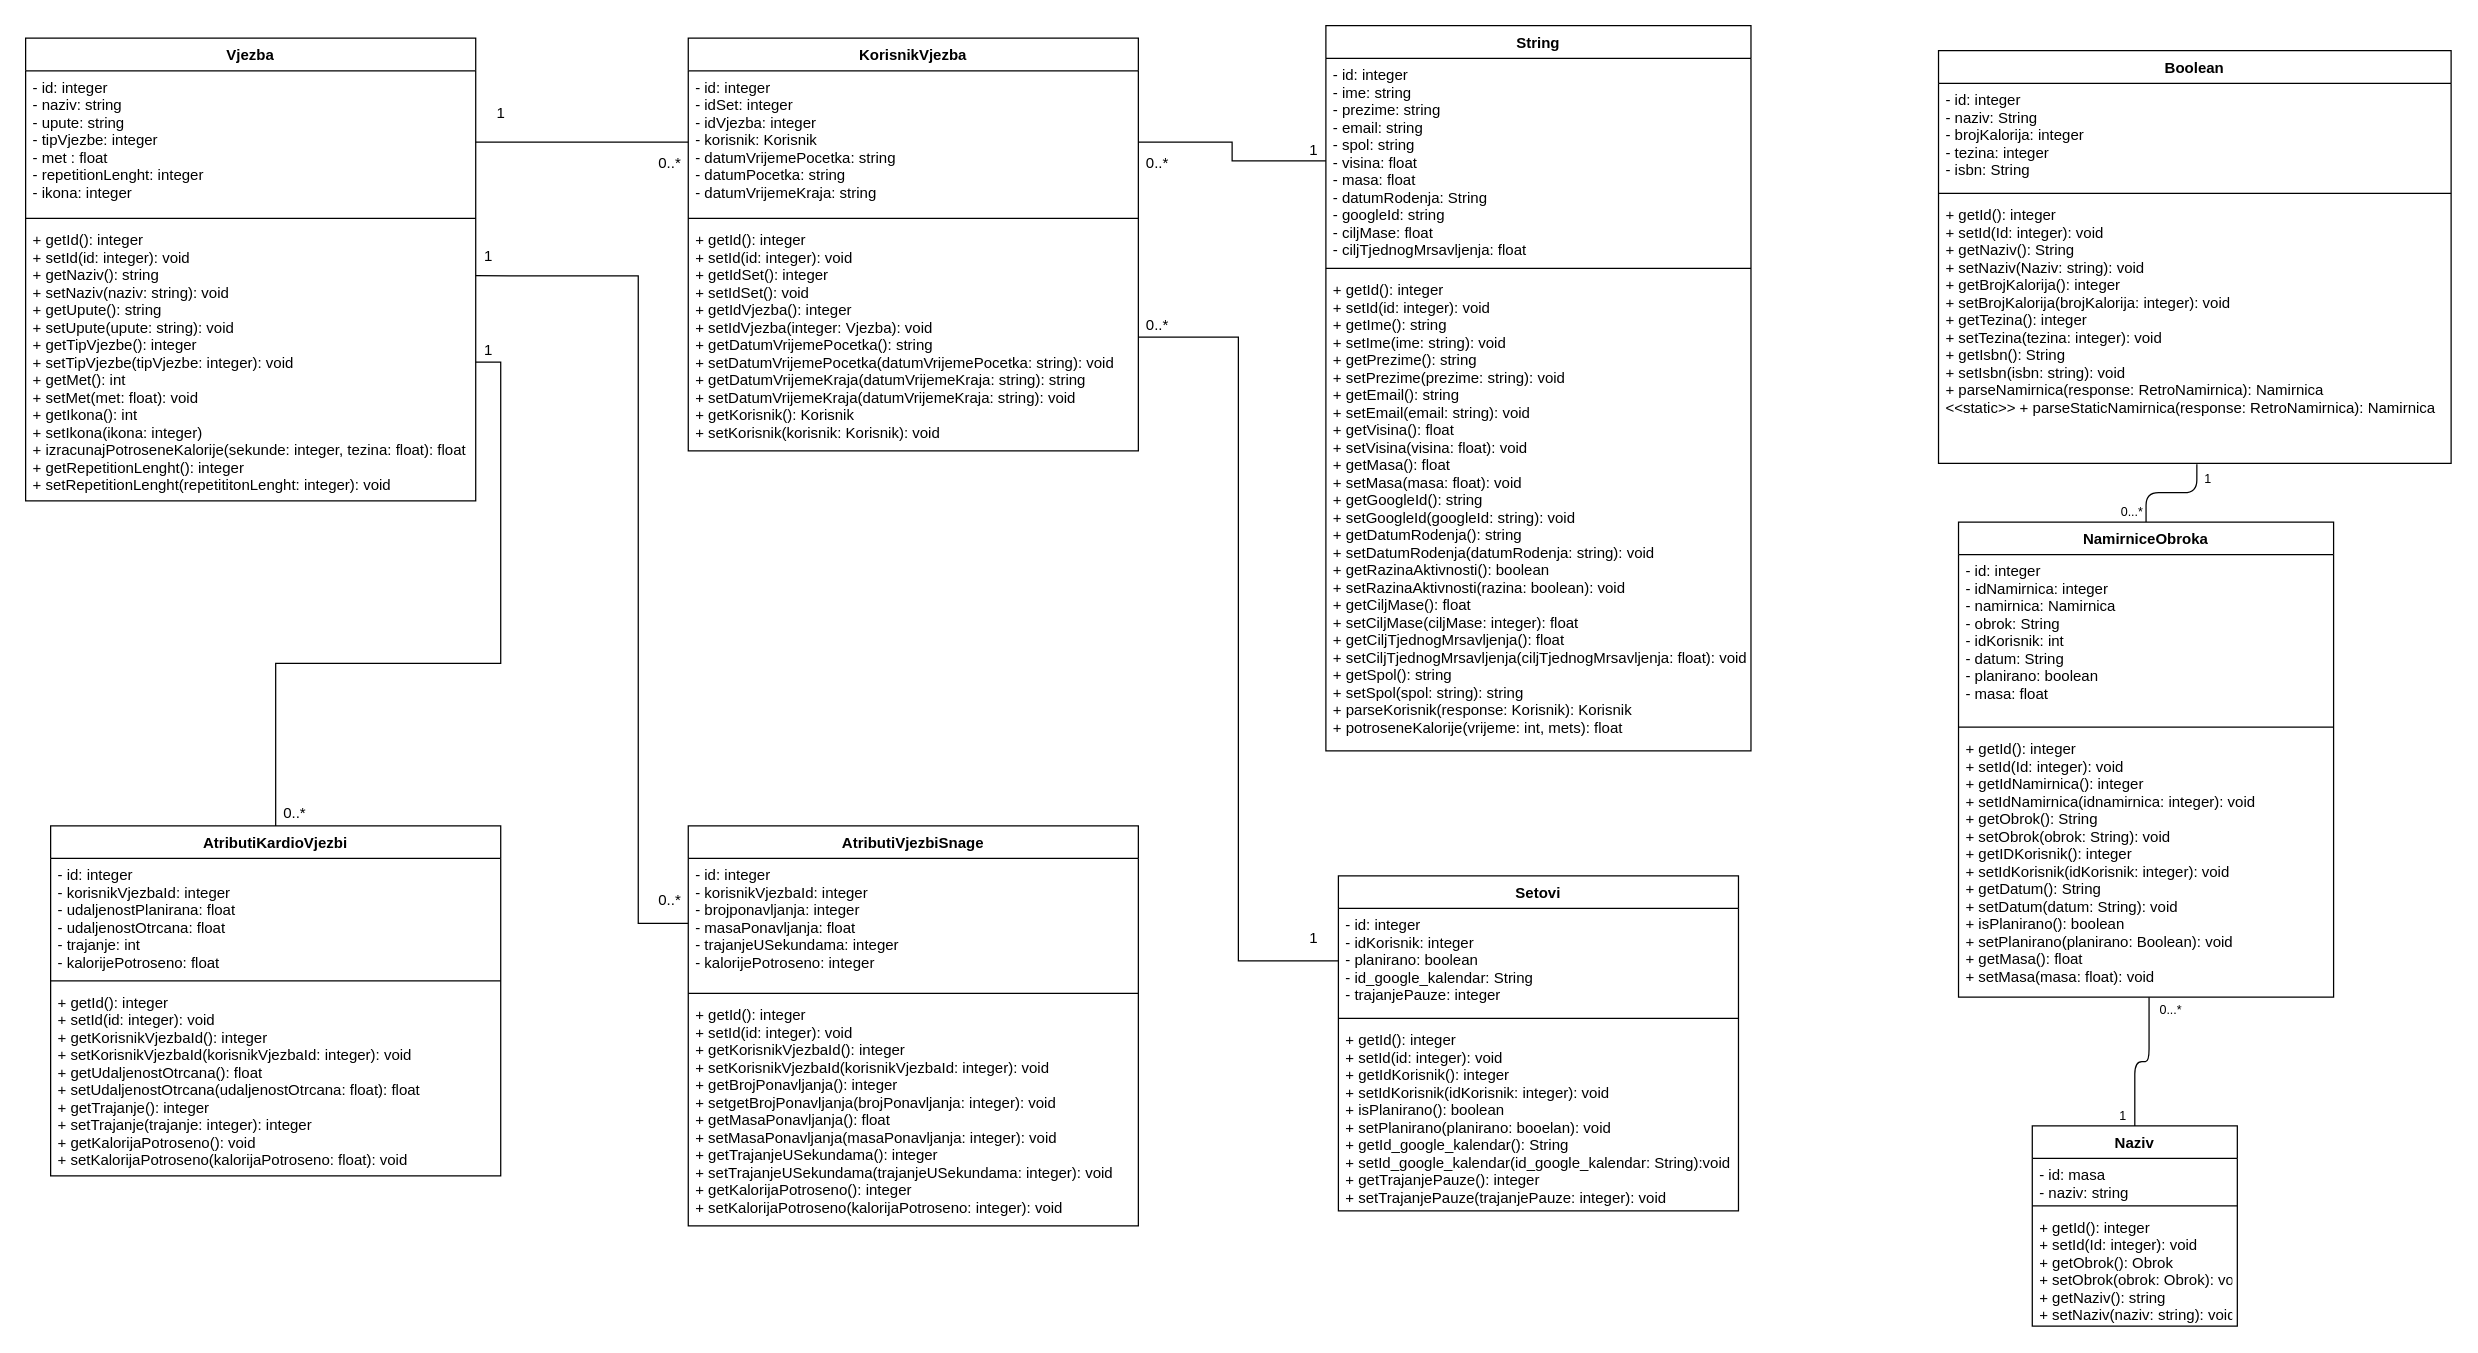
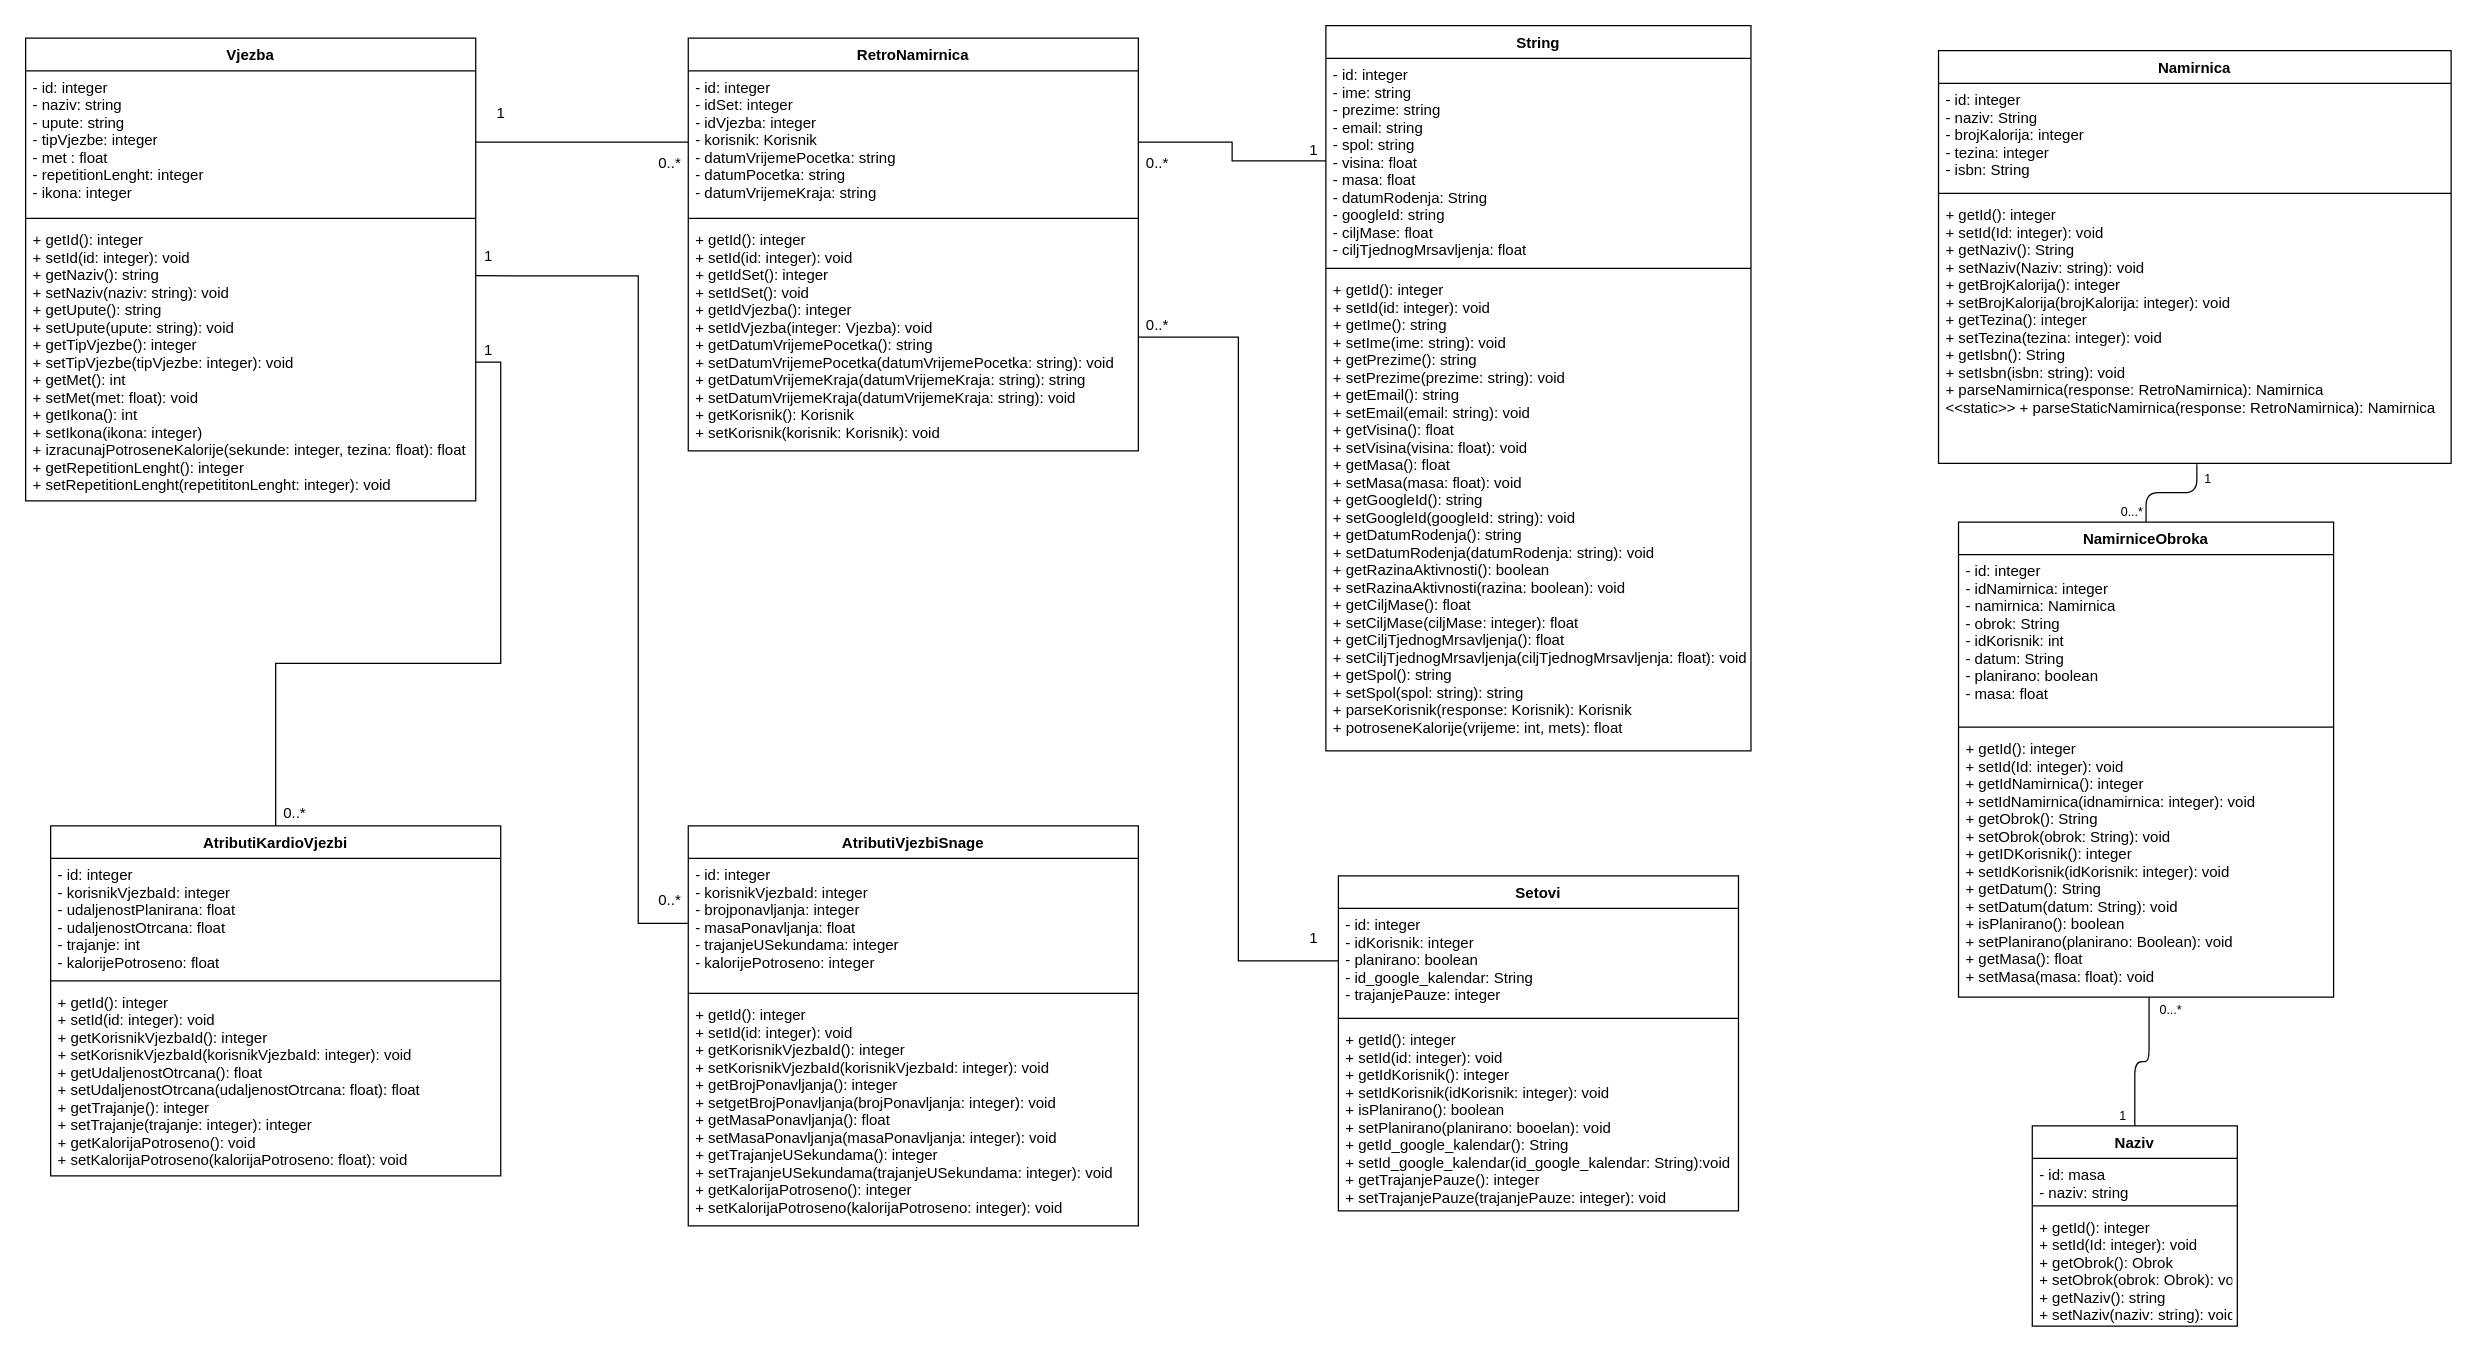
node "KorisnikVjezba": label "KorisnikVjezba" -> "RetroNamirnica"
node "Boolean": label "Boolean" -> "Namirnica"
